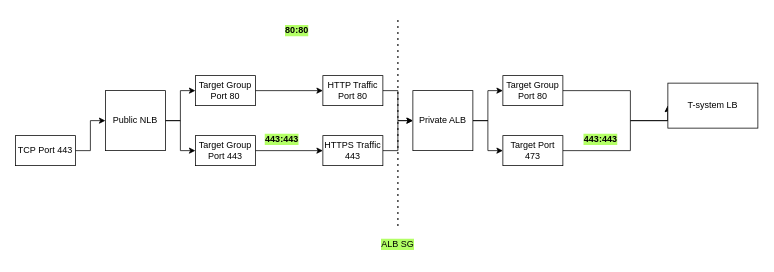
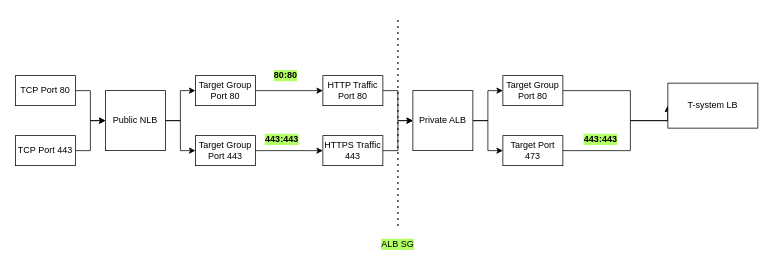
node "80:80": moved (297, 30) -> (285, 75)
node "TCP Port 80": added
edge "TCP Port 80" -> "Public NLB": added
